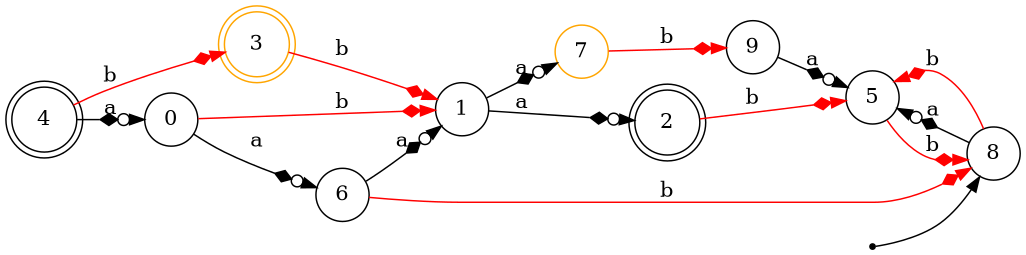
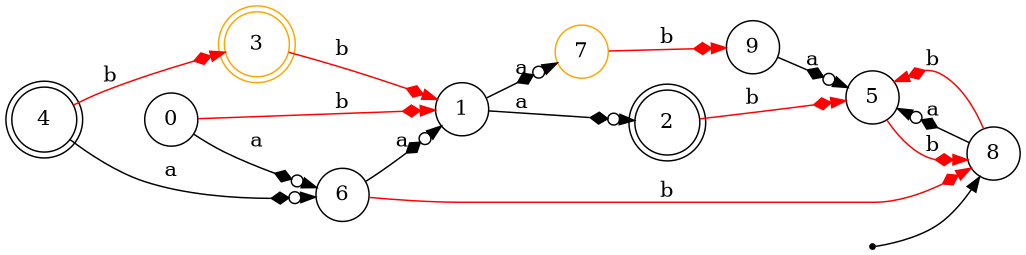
edge "4" -> "0": now "4" -> "6"
